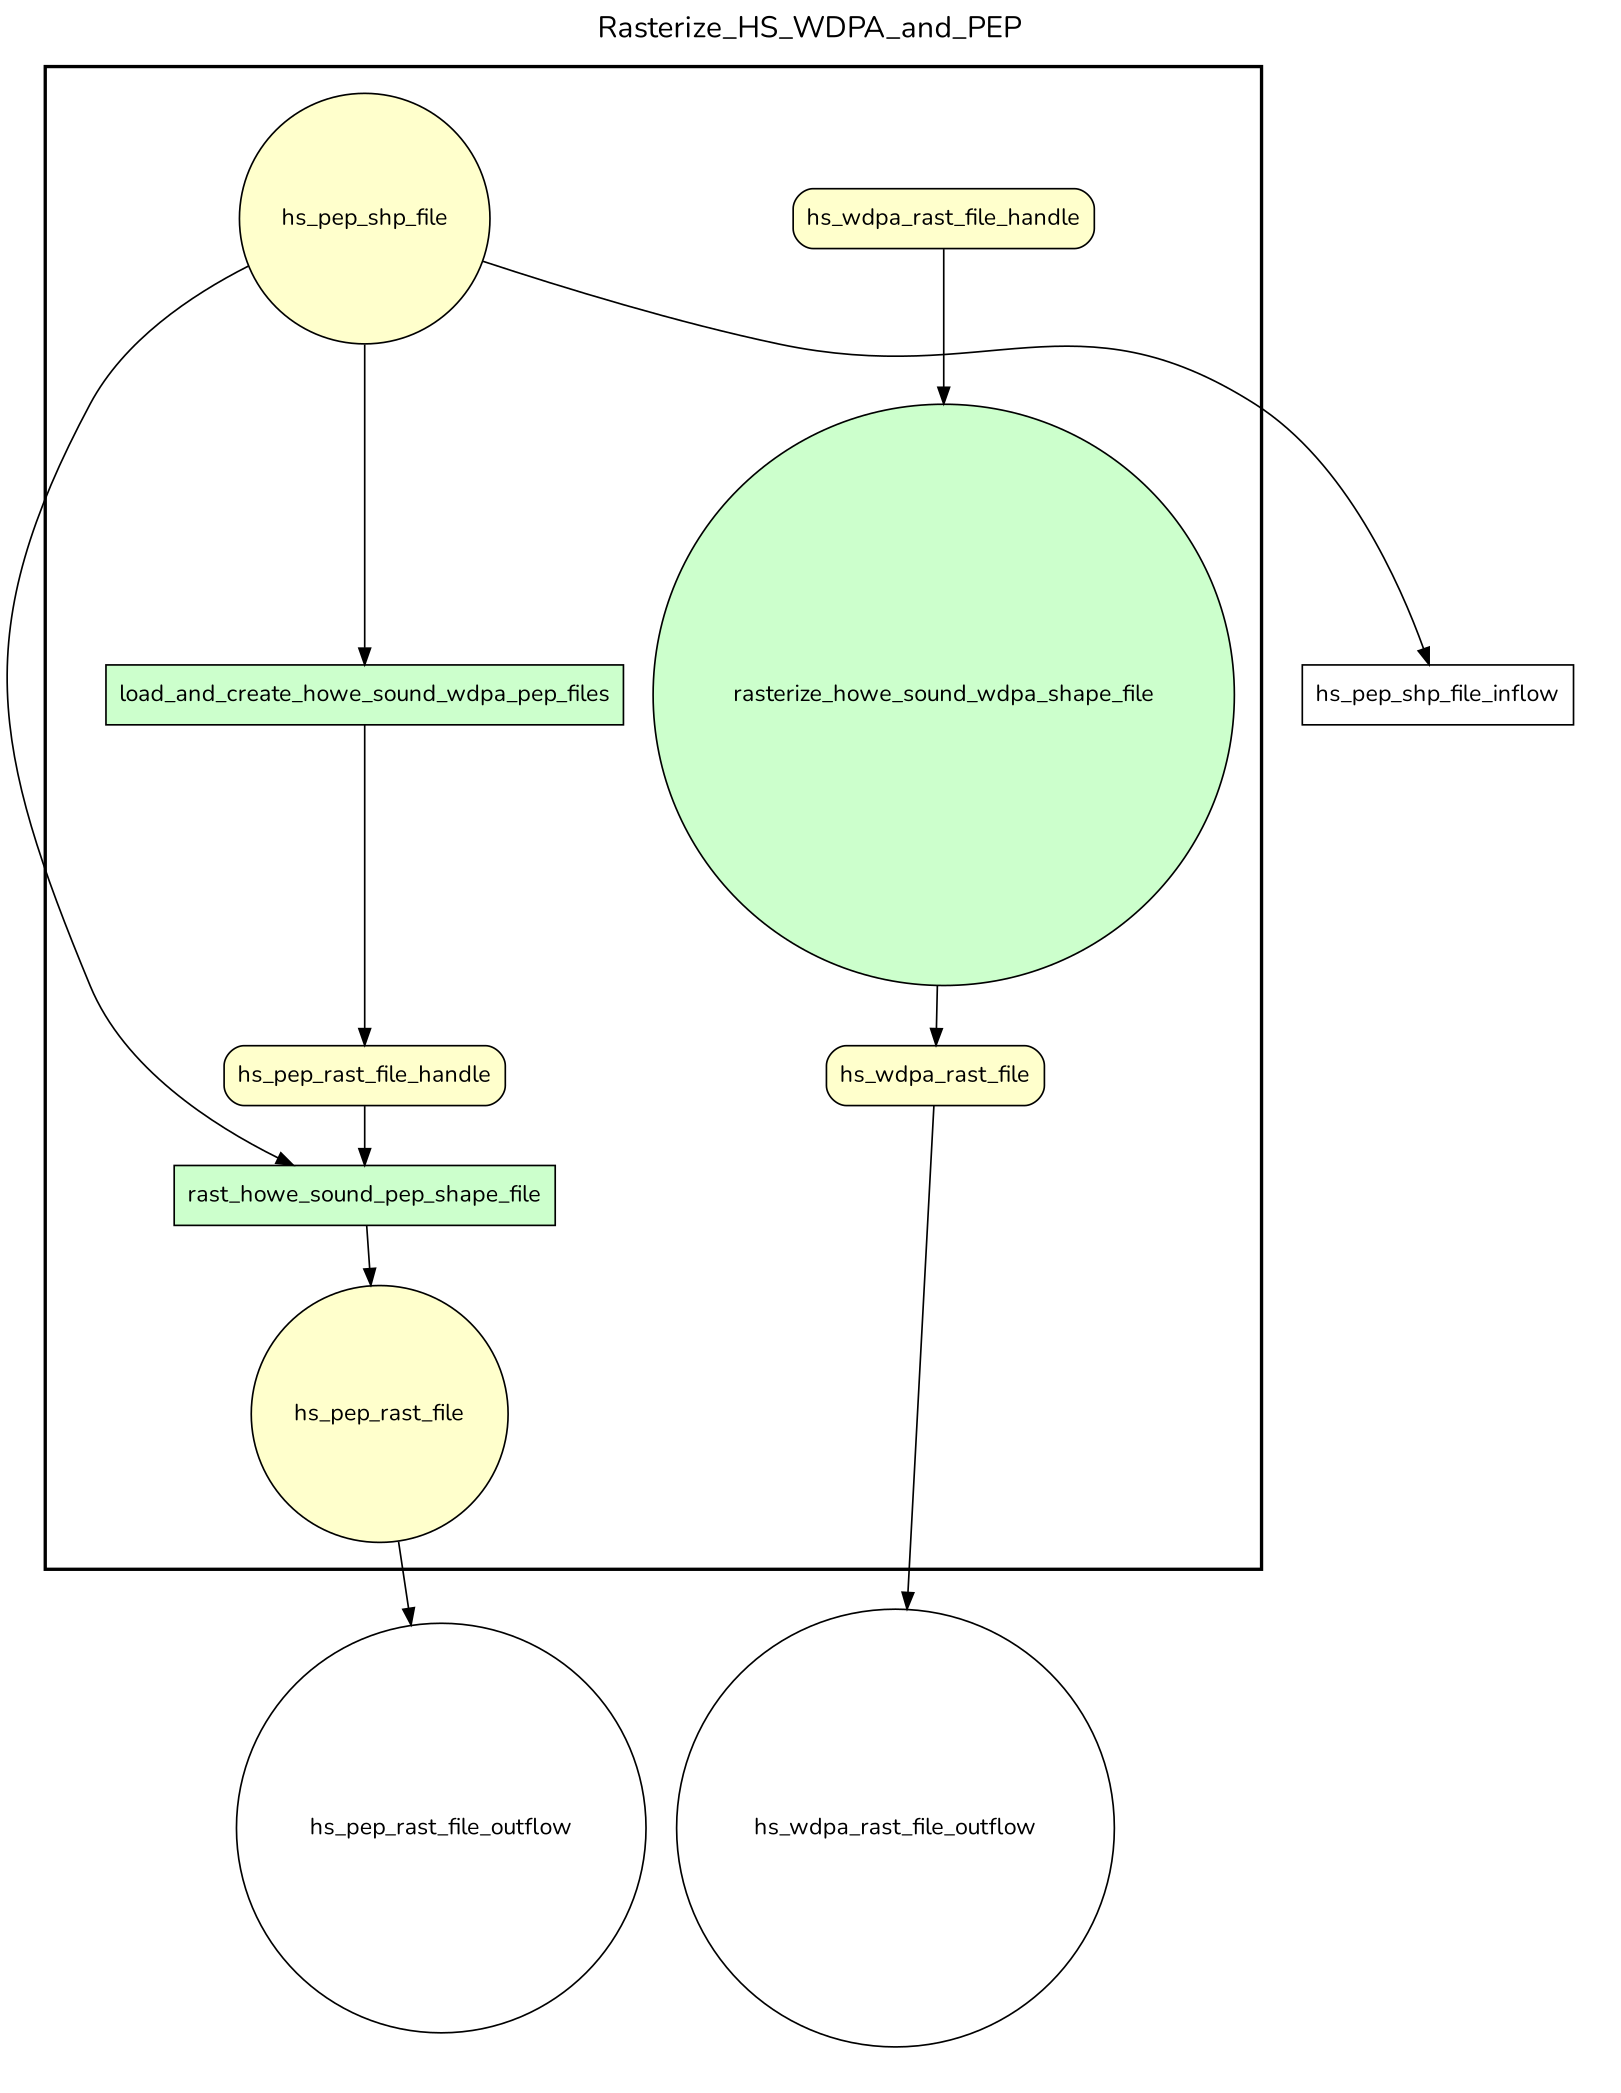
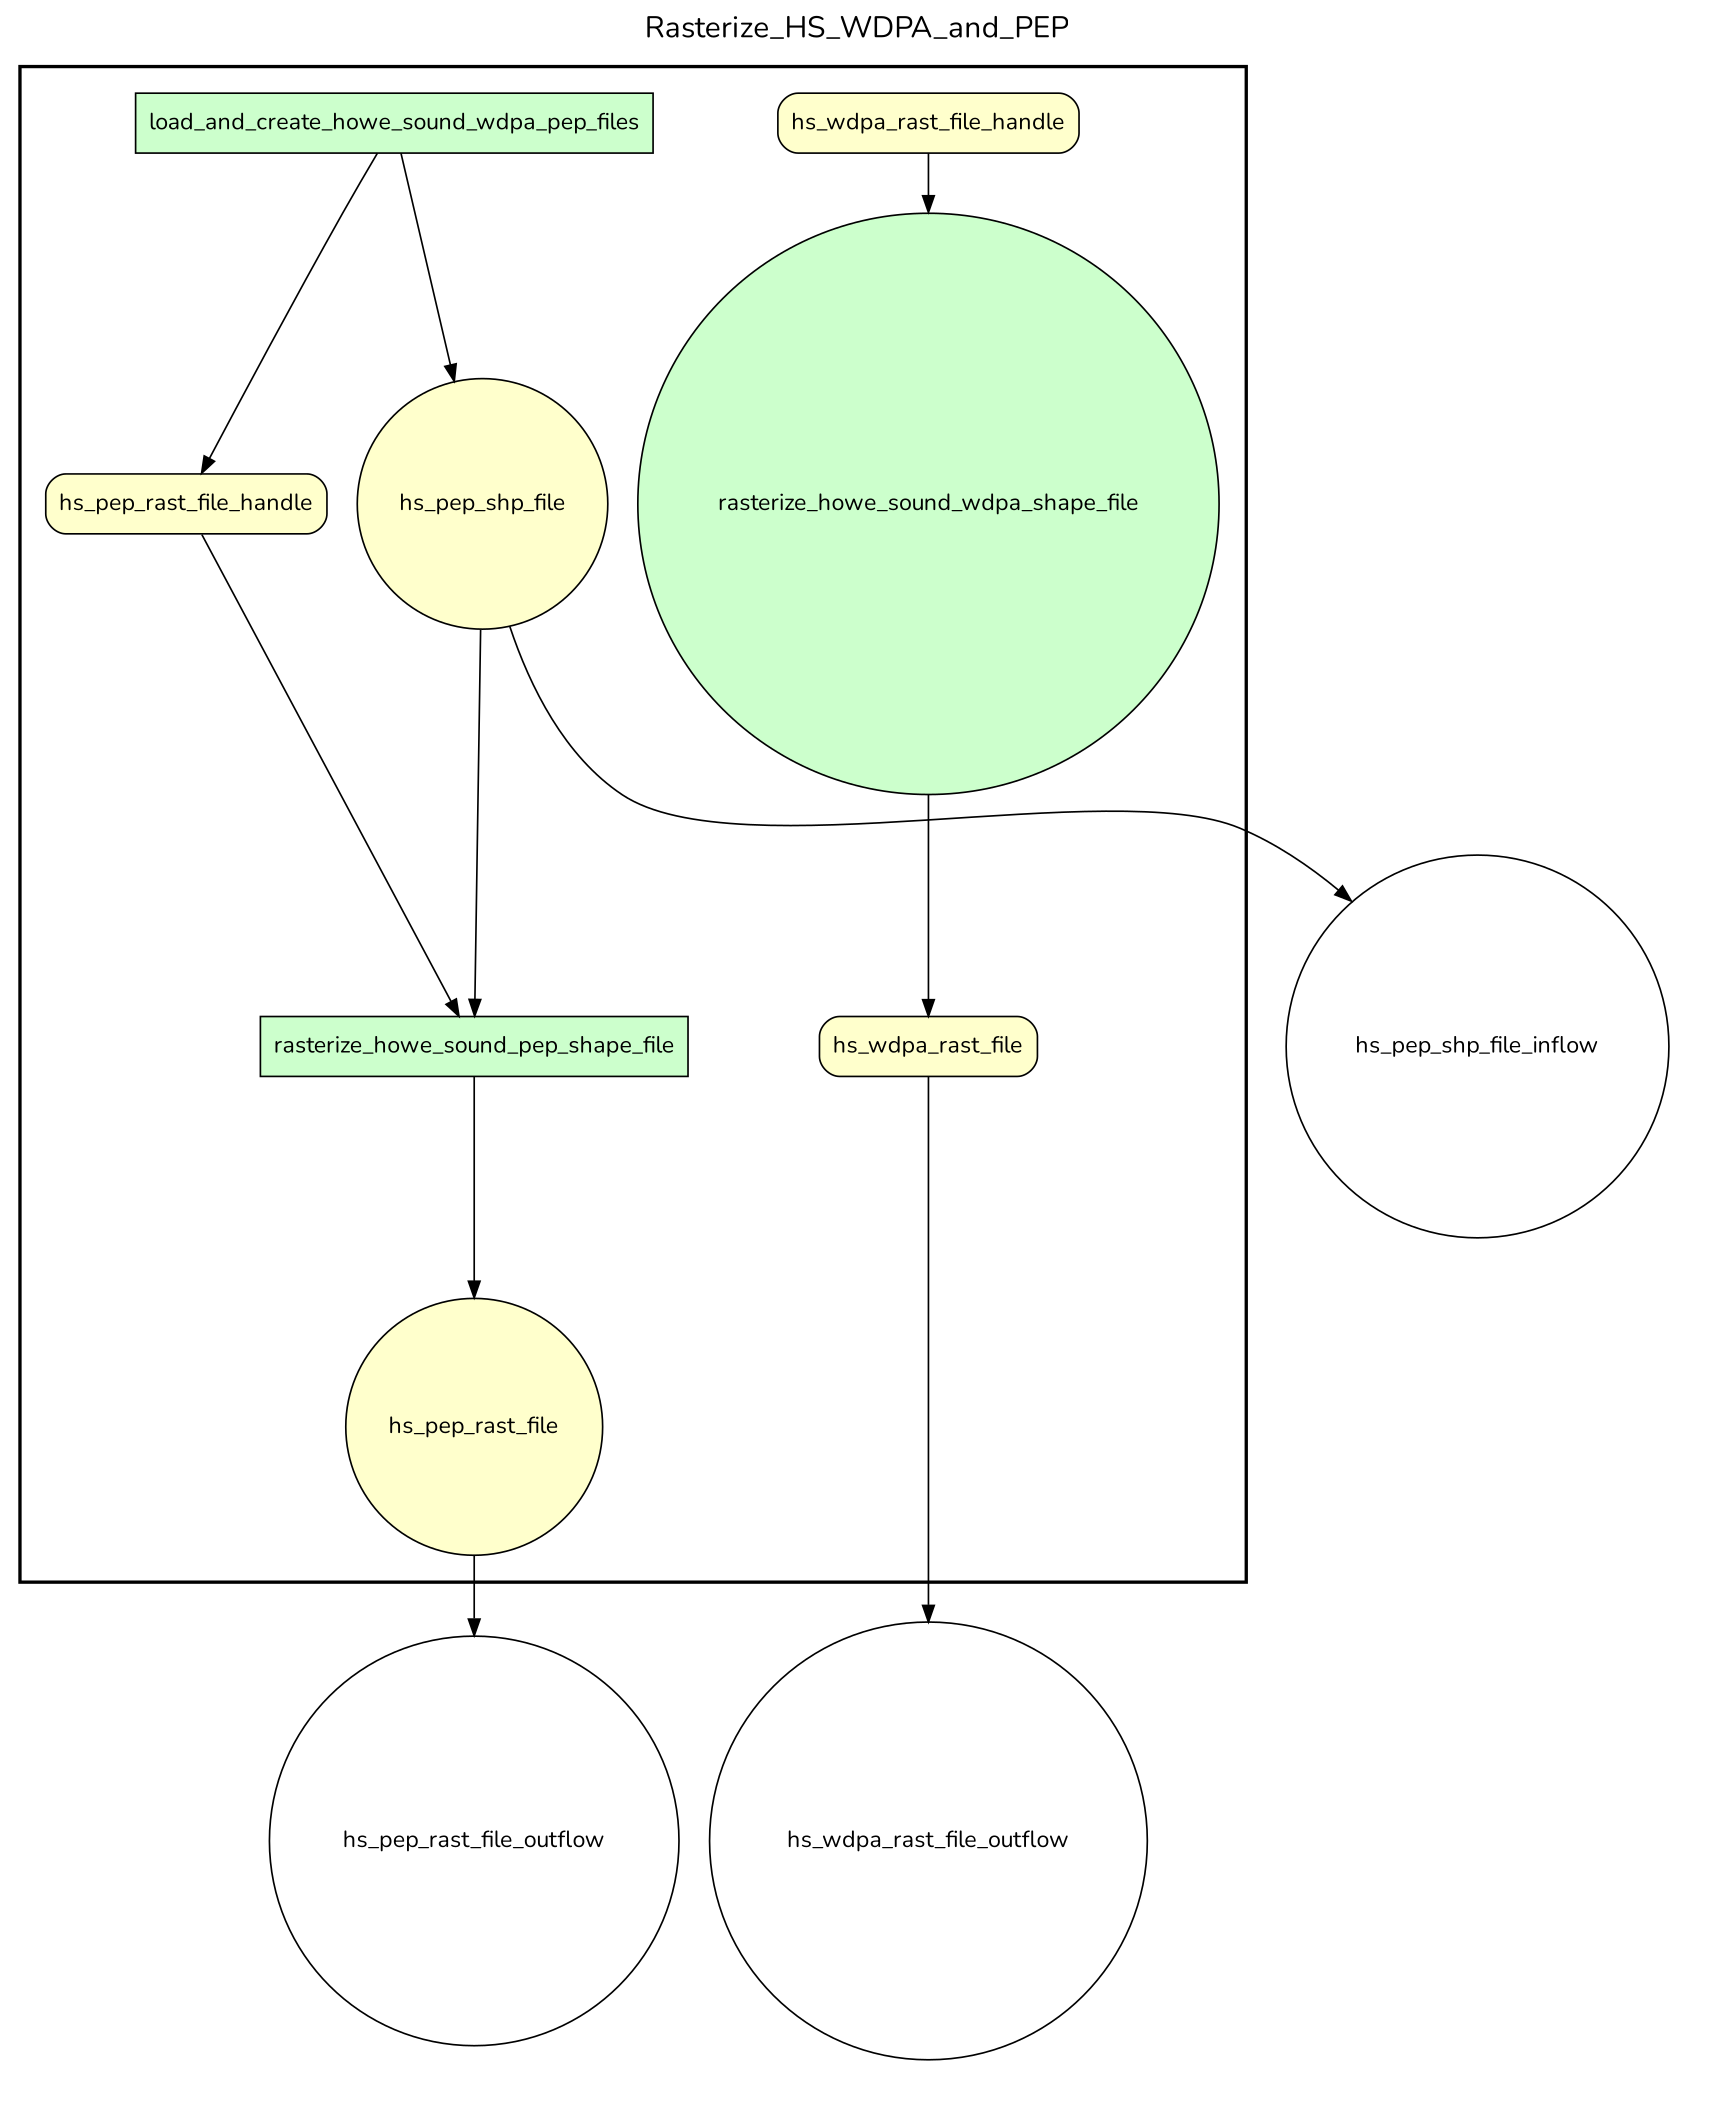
edge "hs_pep_shp_file" -> "load_and_create_howe_sound_wdpa_pep_files": reversed
node "hs_pep_shp_file_inflow": shape box -> circle
node "rast_howe_sound_pep_shape_file": label "rast_howe_sound_pep_shape_file" -> "rasterize_howe_sound_pep_shape_file"
